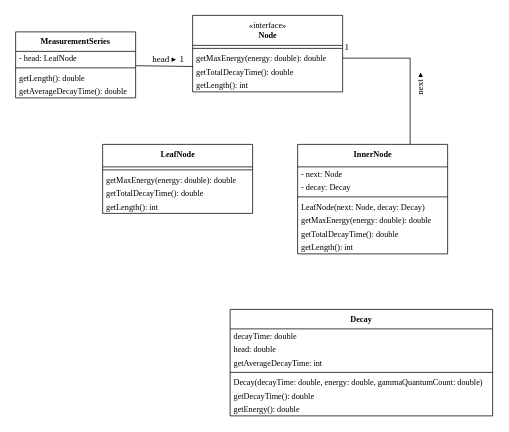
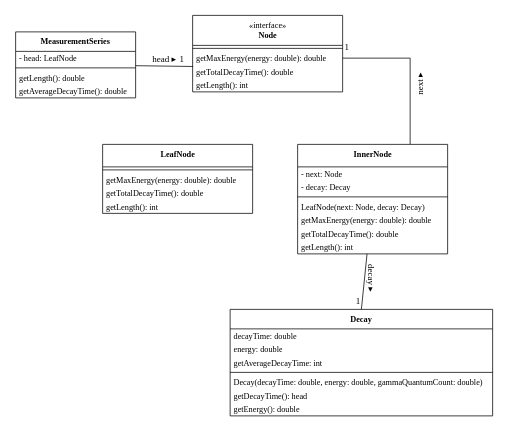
edge "InnerNode" -- "Decay": added, labels "decay ▸", "1"
node "head: double": label "head: double" -> "energy: double"
node "getDecayTime(): double": label "getDecayTime(): double" -> "getDecayTime(): head"
